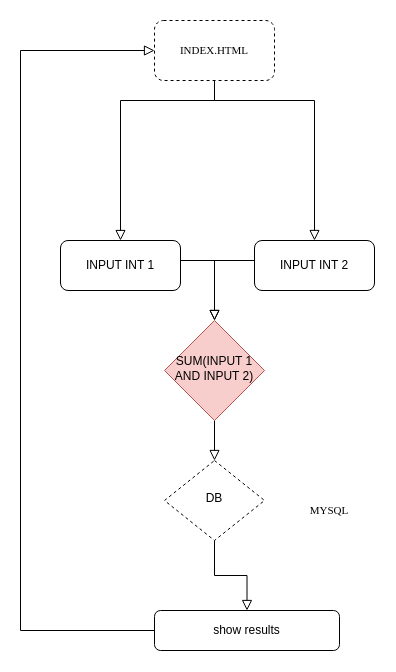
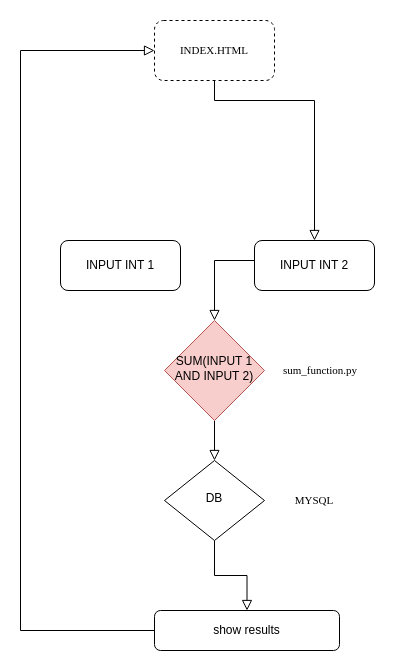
edge "INDEX.HTML" -> "INPUT INT 1": removed
edge "INPUT INT 1" -> "SUM(INPUT 1 AND INPUT 2)": removed
node "sum_function.py": added
node "DB": style dashed -> solid
node "MYSQL": moved (330, 511) -> (315, 501)
